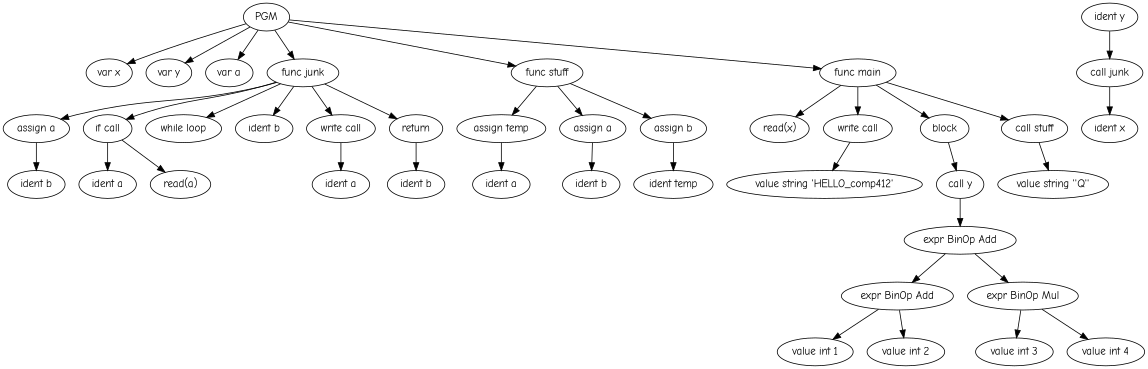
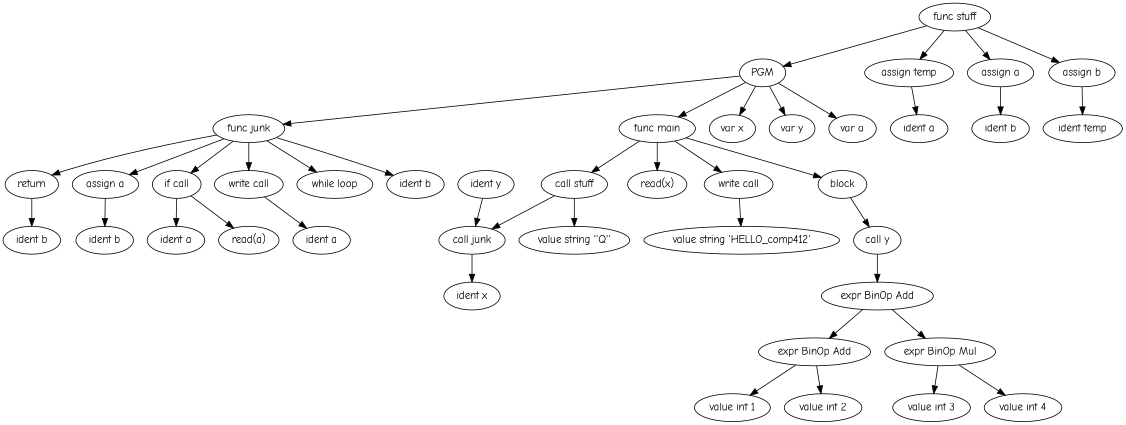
edge "PGM" -> "func stuff": reversed
edge "call stuff" -> "call junk": added
